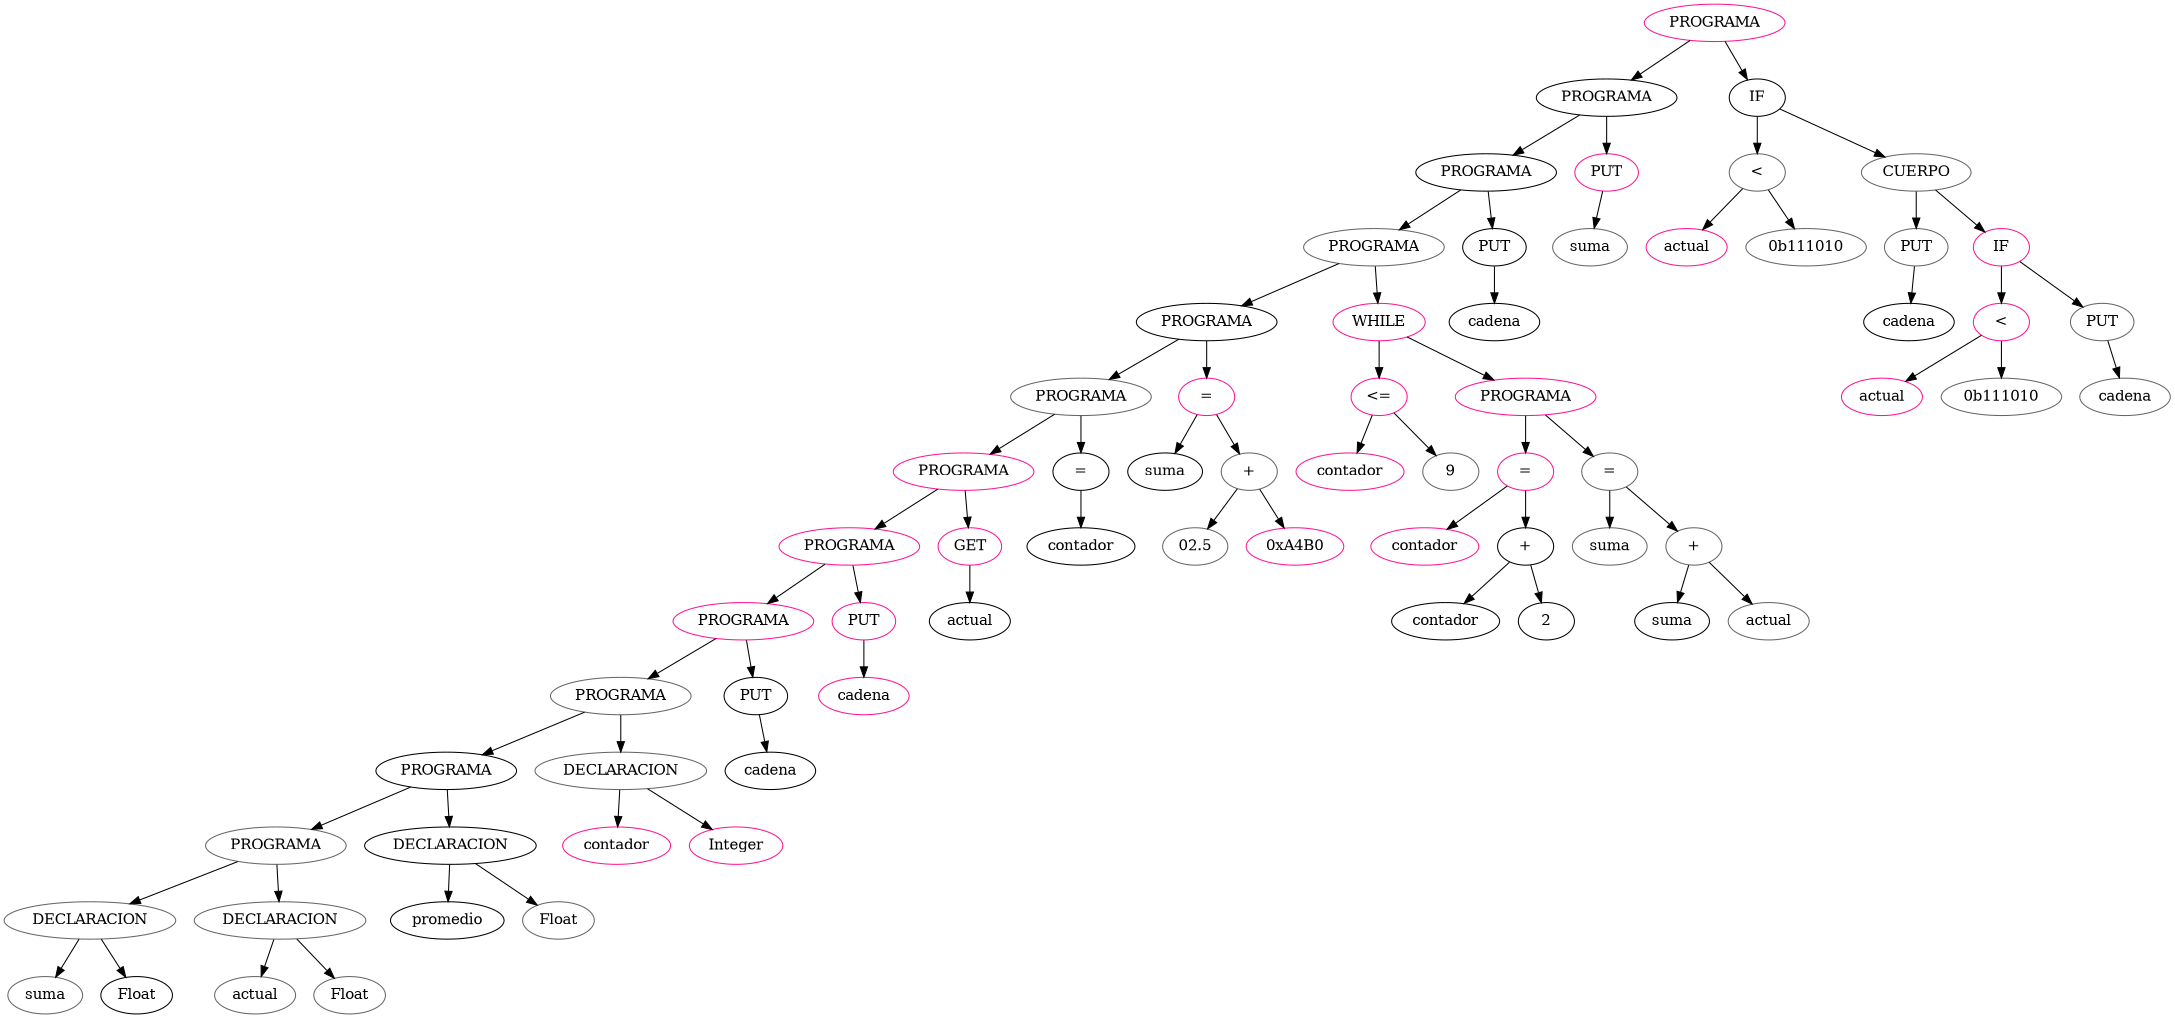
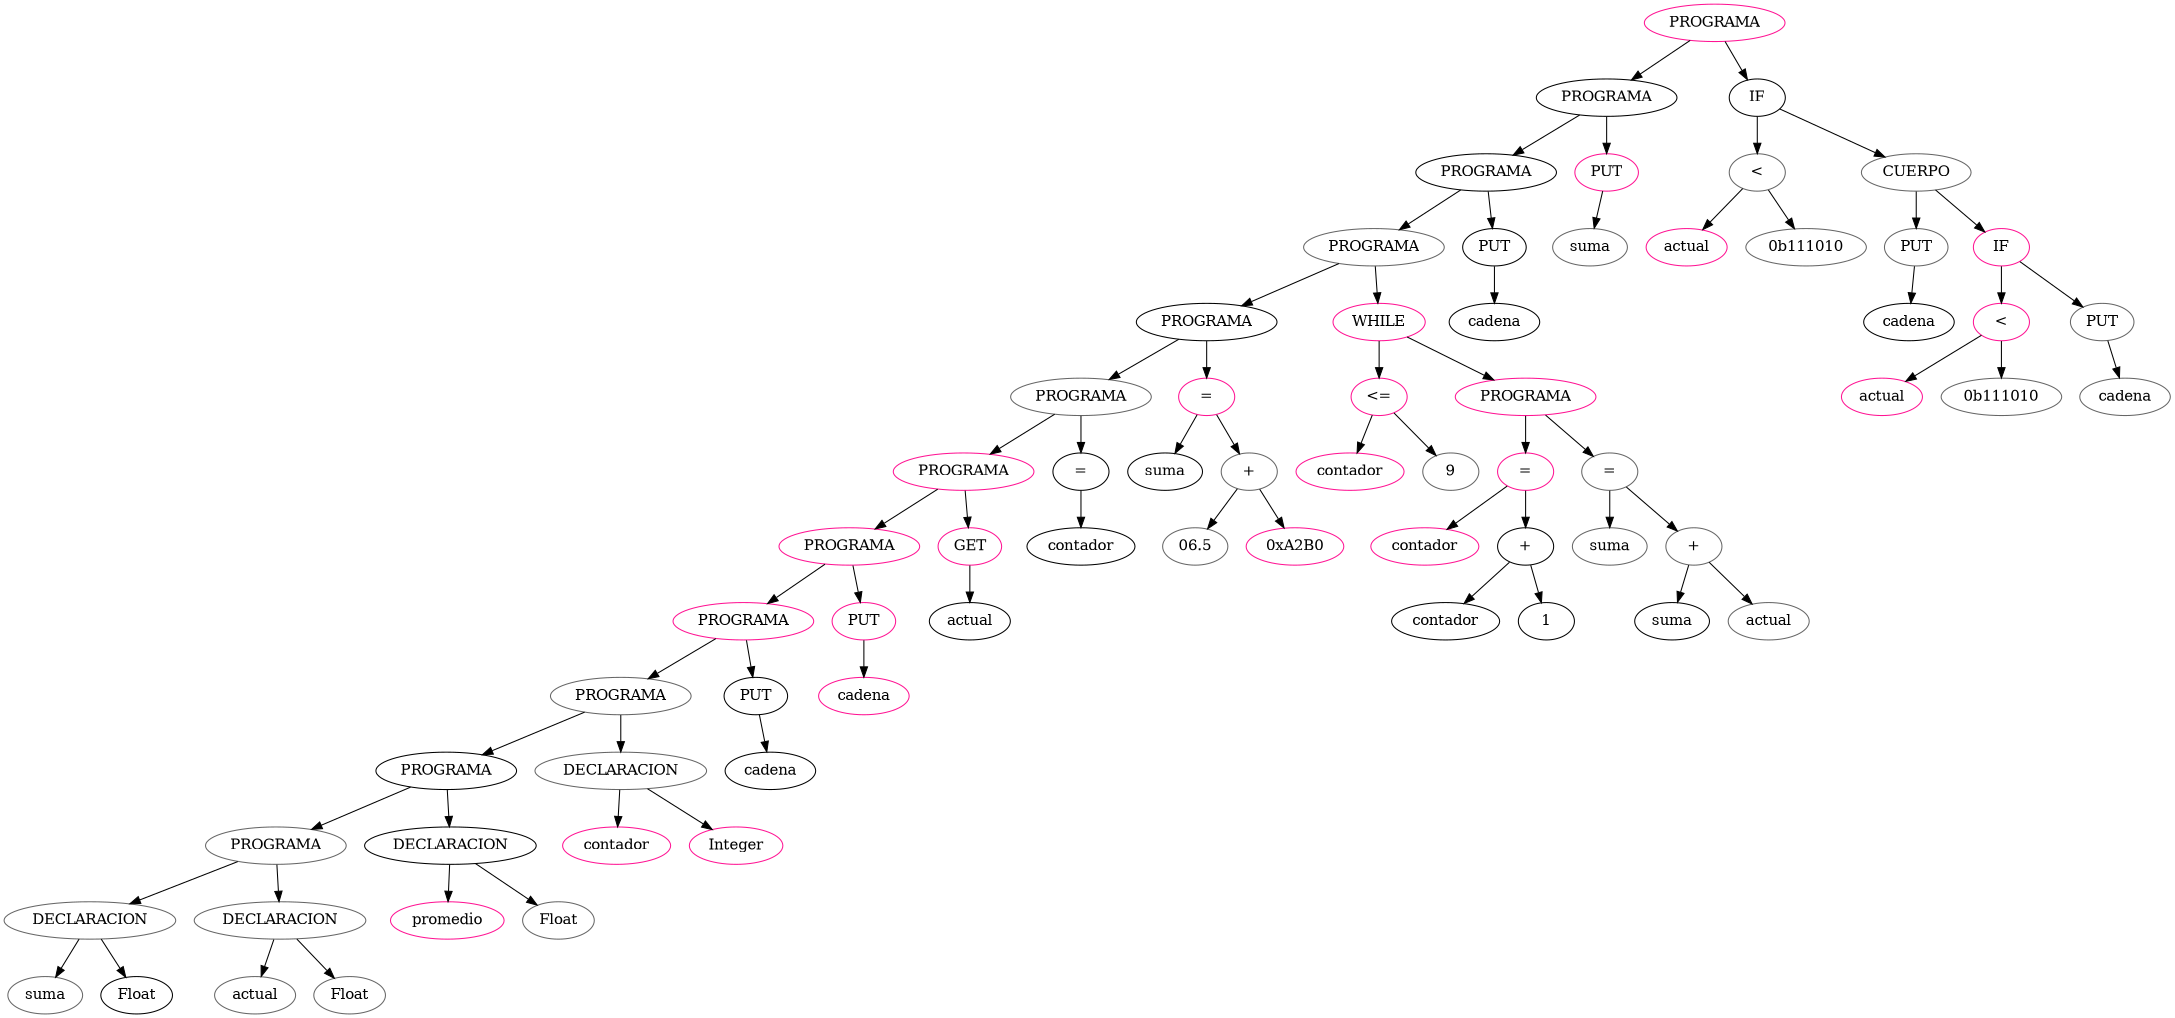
node "02.5": label "02.5" -> "06.5"
node "0xA4B0": label "0xA4B0" -> "0xA2B0"
node "2": label "2" -> "1"
node "promedio": color black -> deeppink
